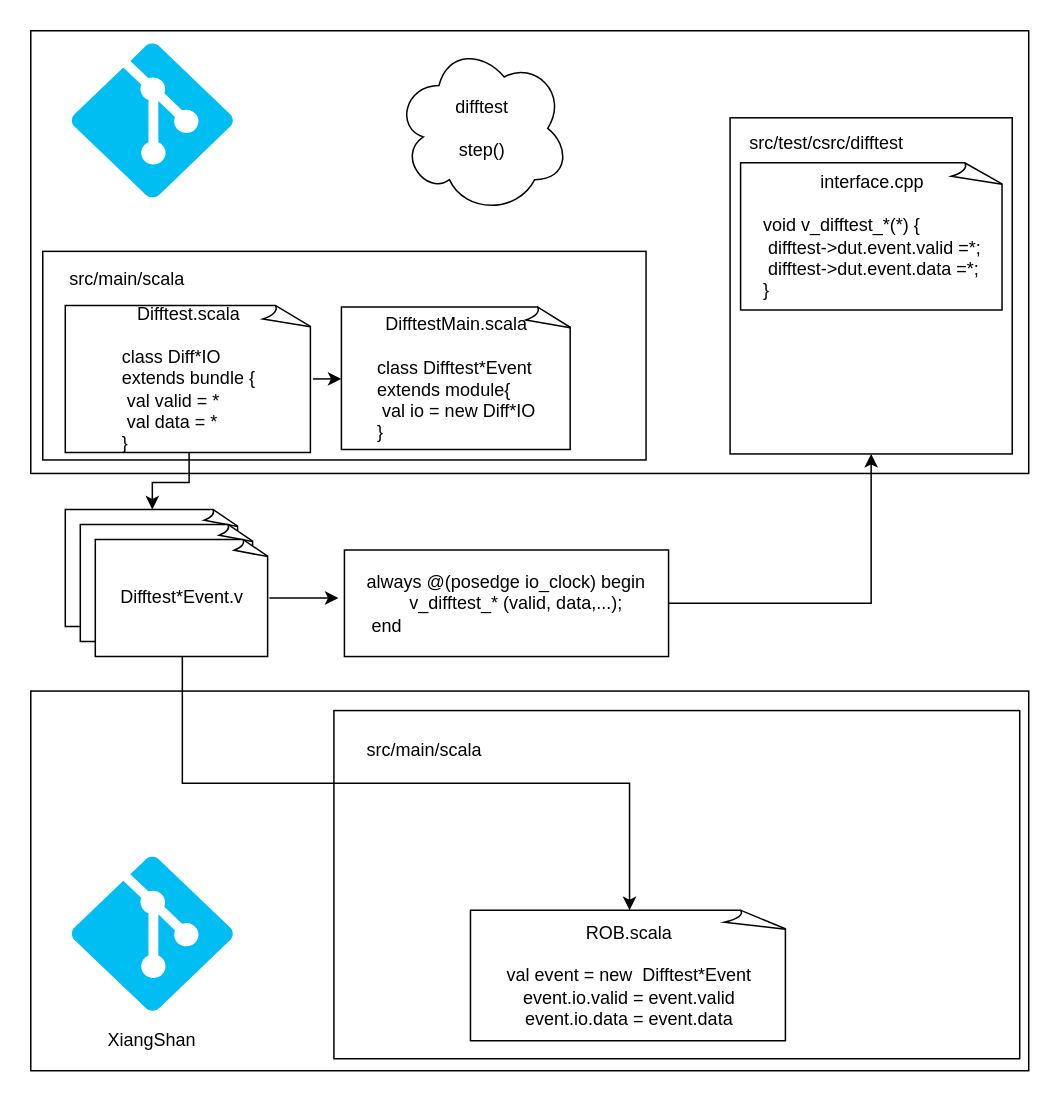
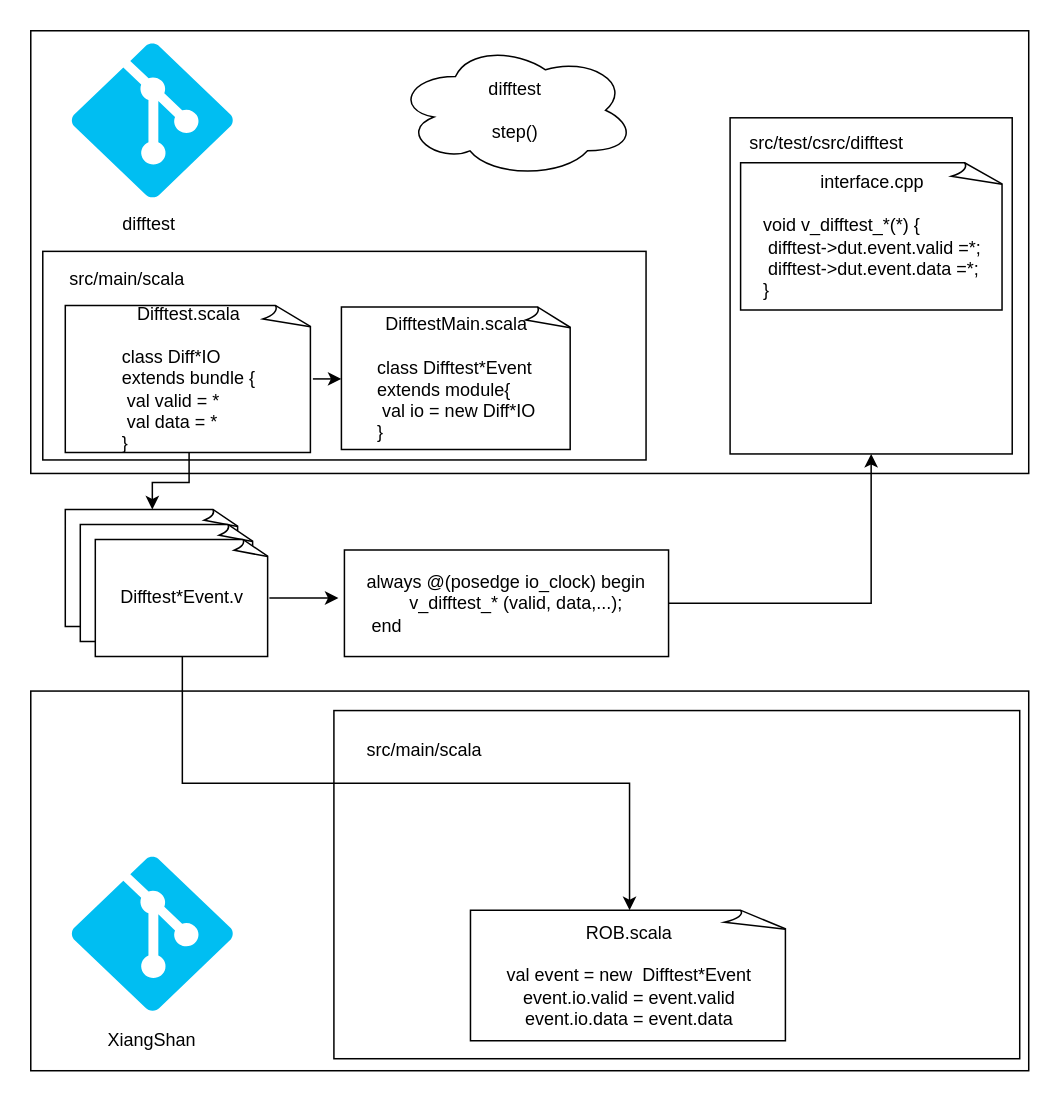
node "difftest step()": size 174x171 -> 240x135
node "difftest": added
